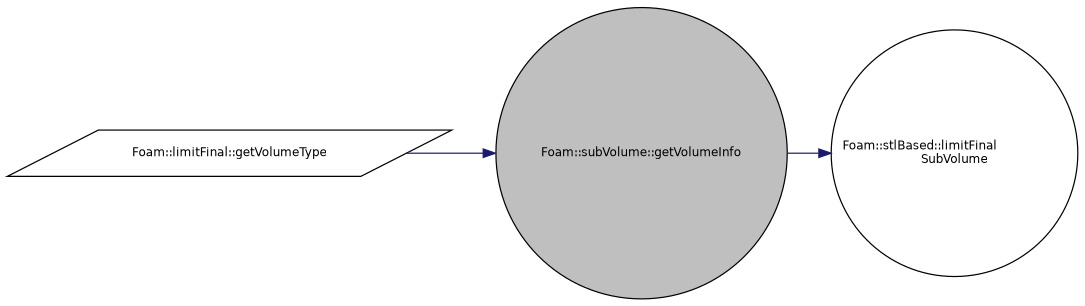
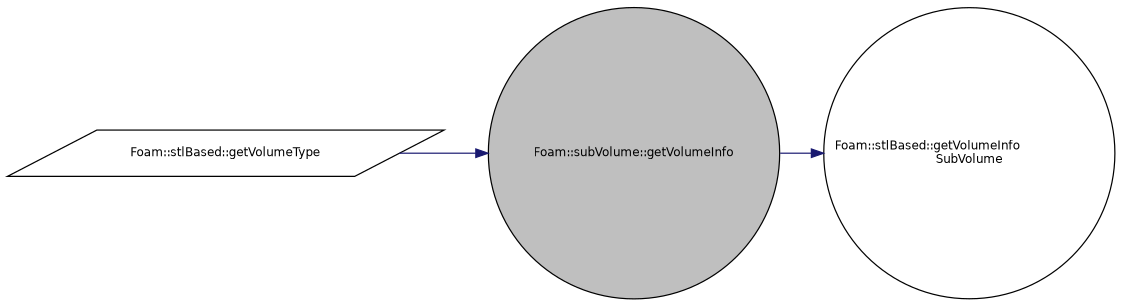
node "Foam::limitFinal::getVolumeType": label "Foam::limitFinal::getVolumeType" -> "Foam::stlBased::getVolumeType"
node "Foam::stlBased::limitFinal SubVolume": label "Foam::stlBased::limitFinal SubVolume" -> "Foam::stlBased::getVolumeInfo SubVolume"
